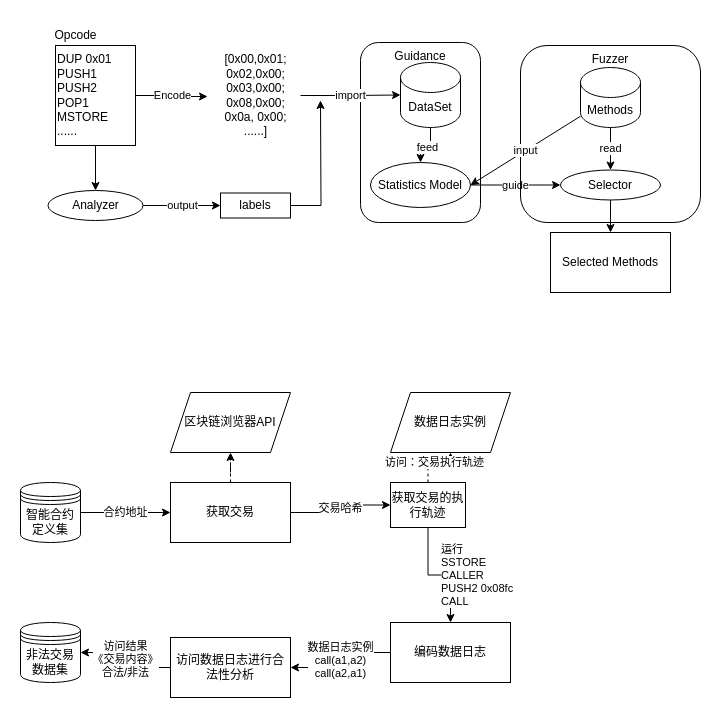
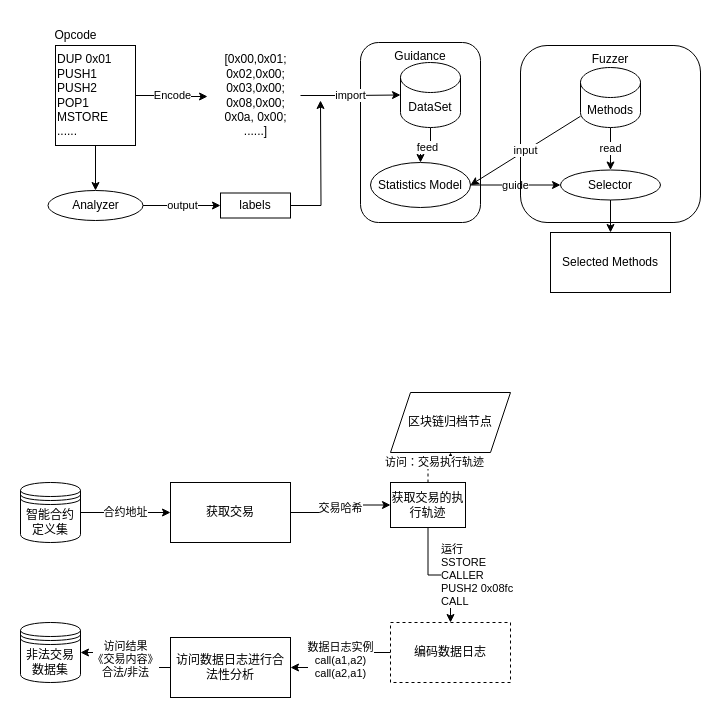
node "区块链浏览器API": removed
node "数据日志实例": label "数据日志实例" -> "区块链归档节点"
edge "获取交易" -> "区块链浏览器API": removed
node "编码数据日志": style solid -> dashed
